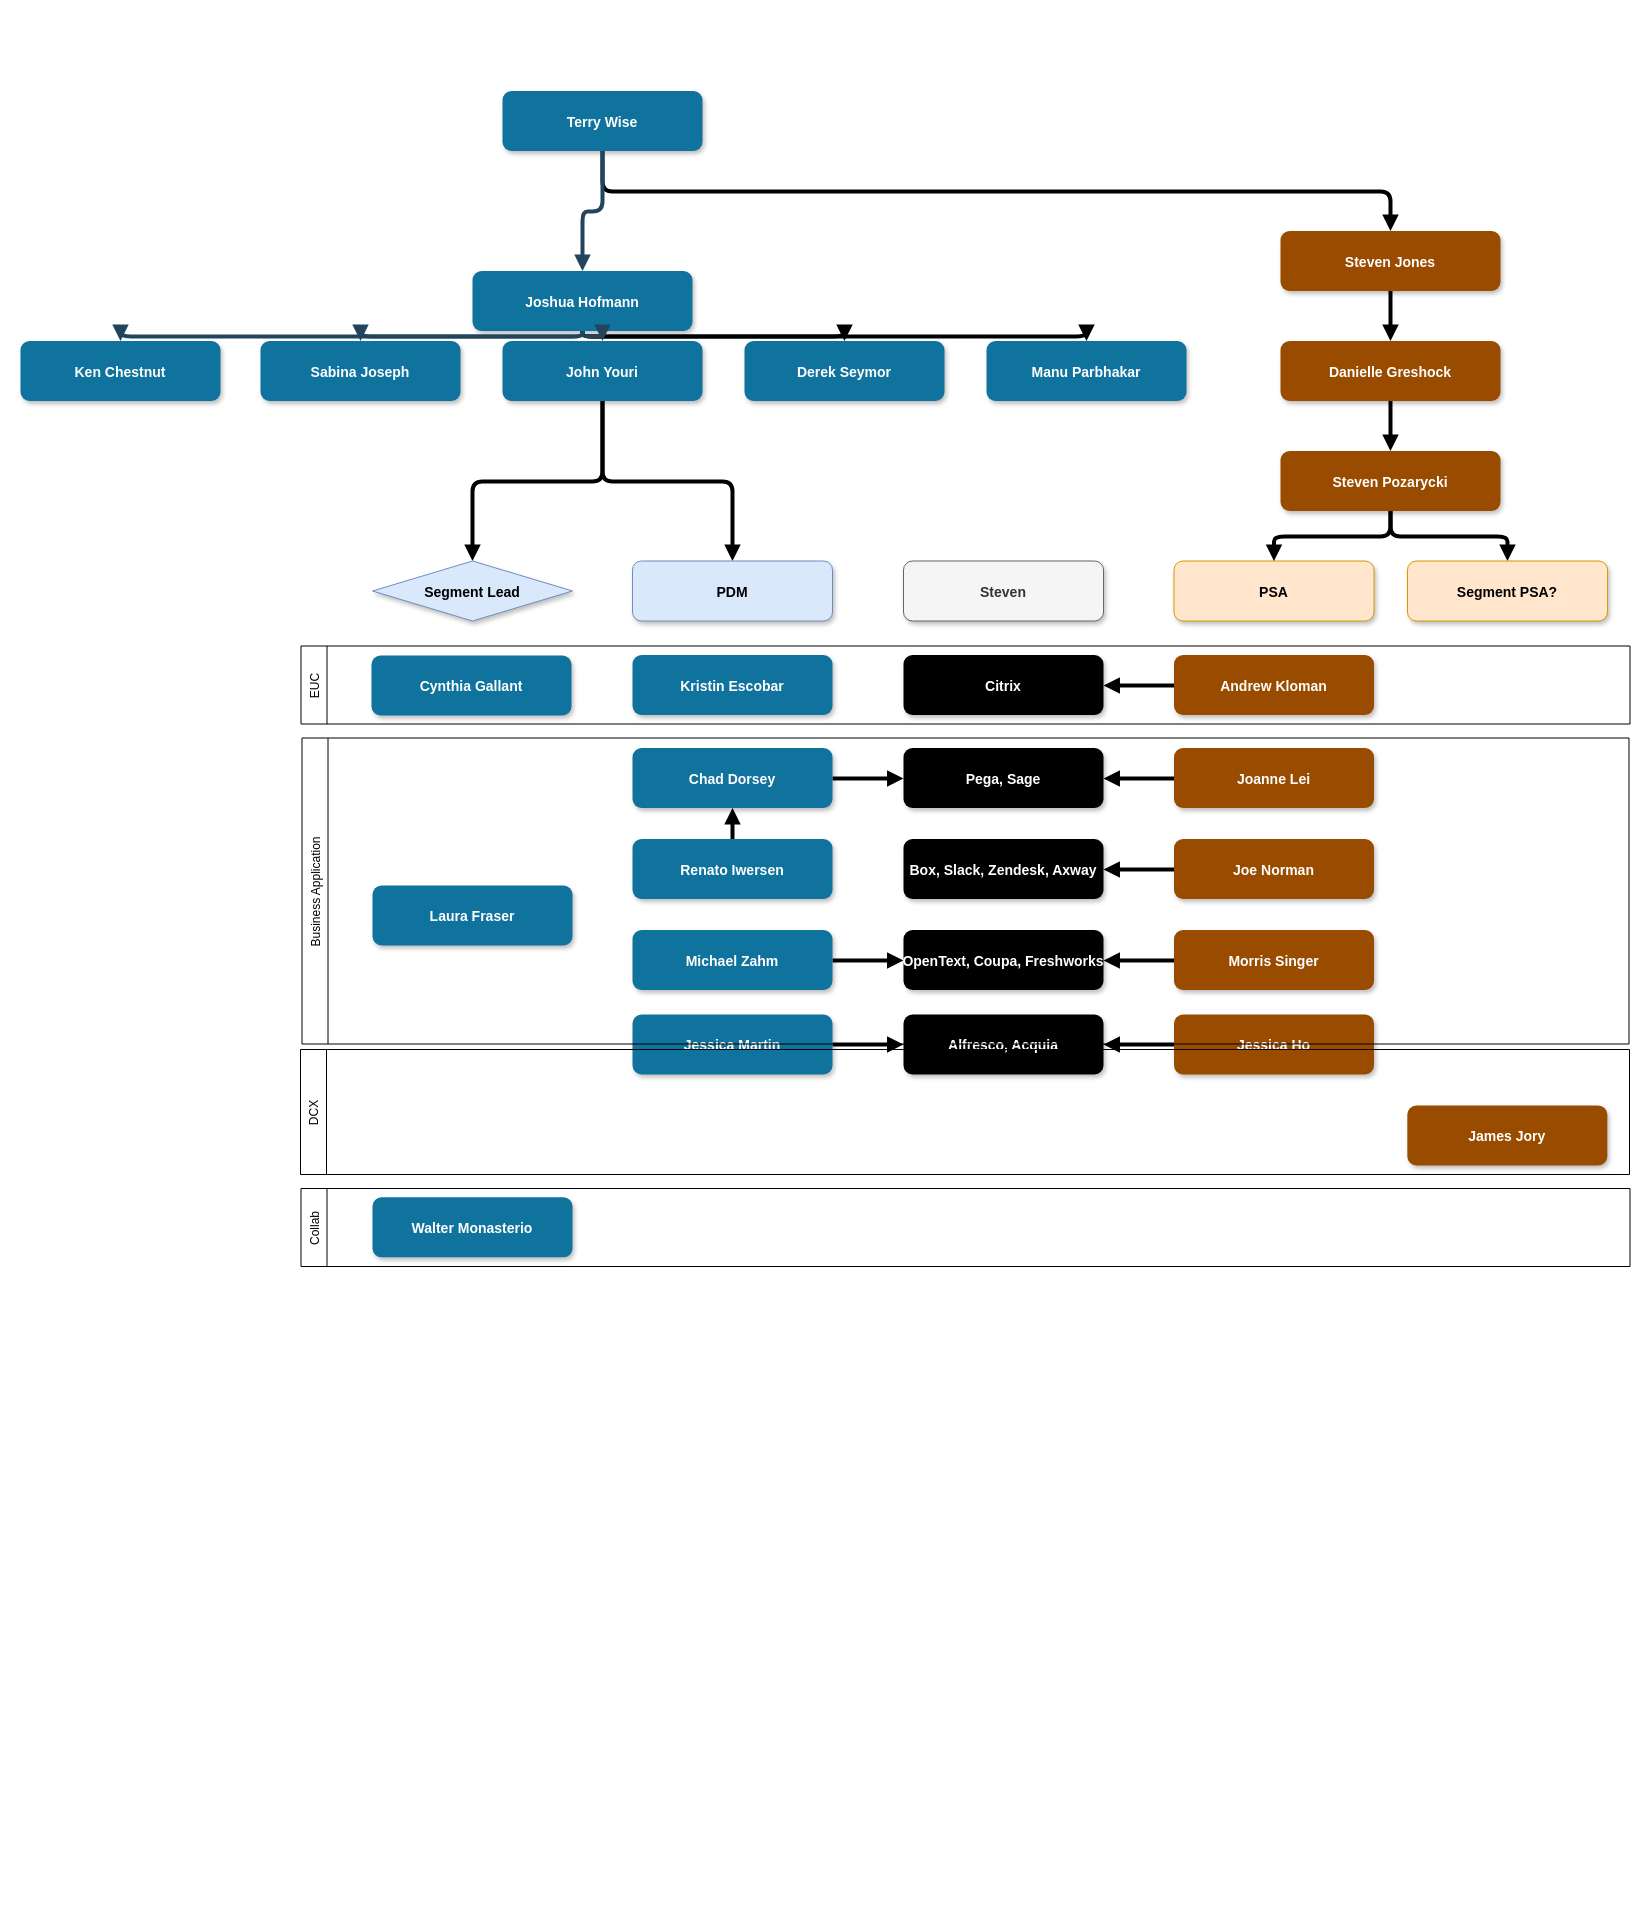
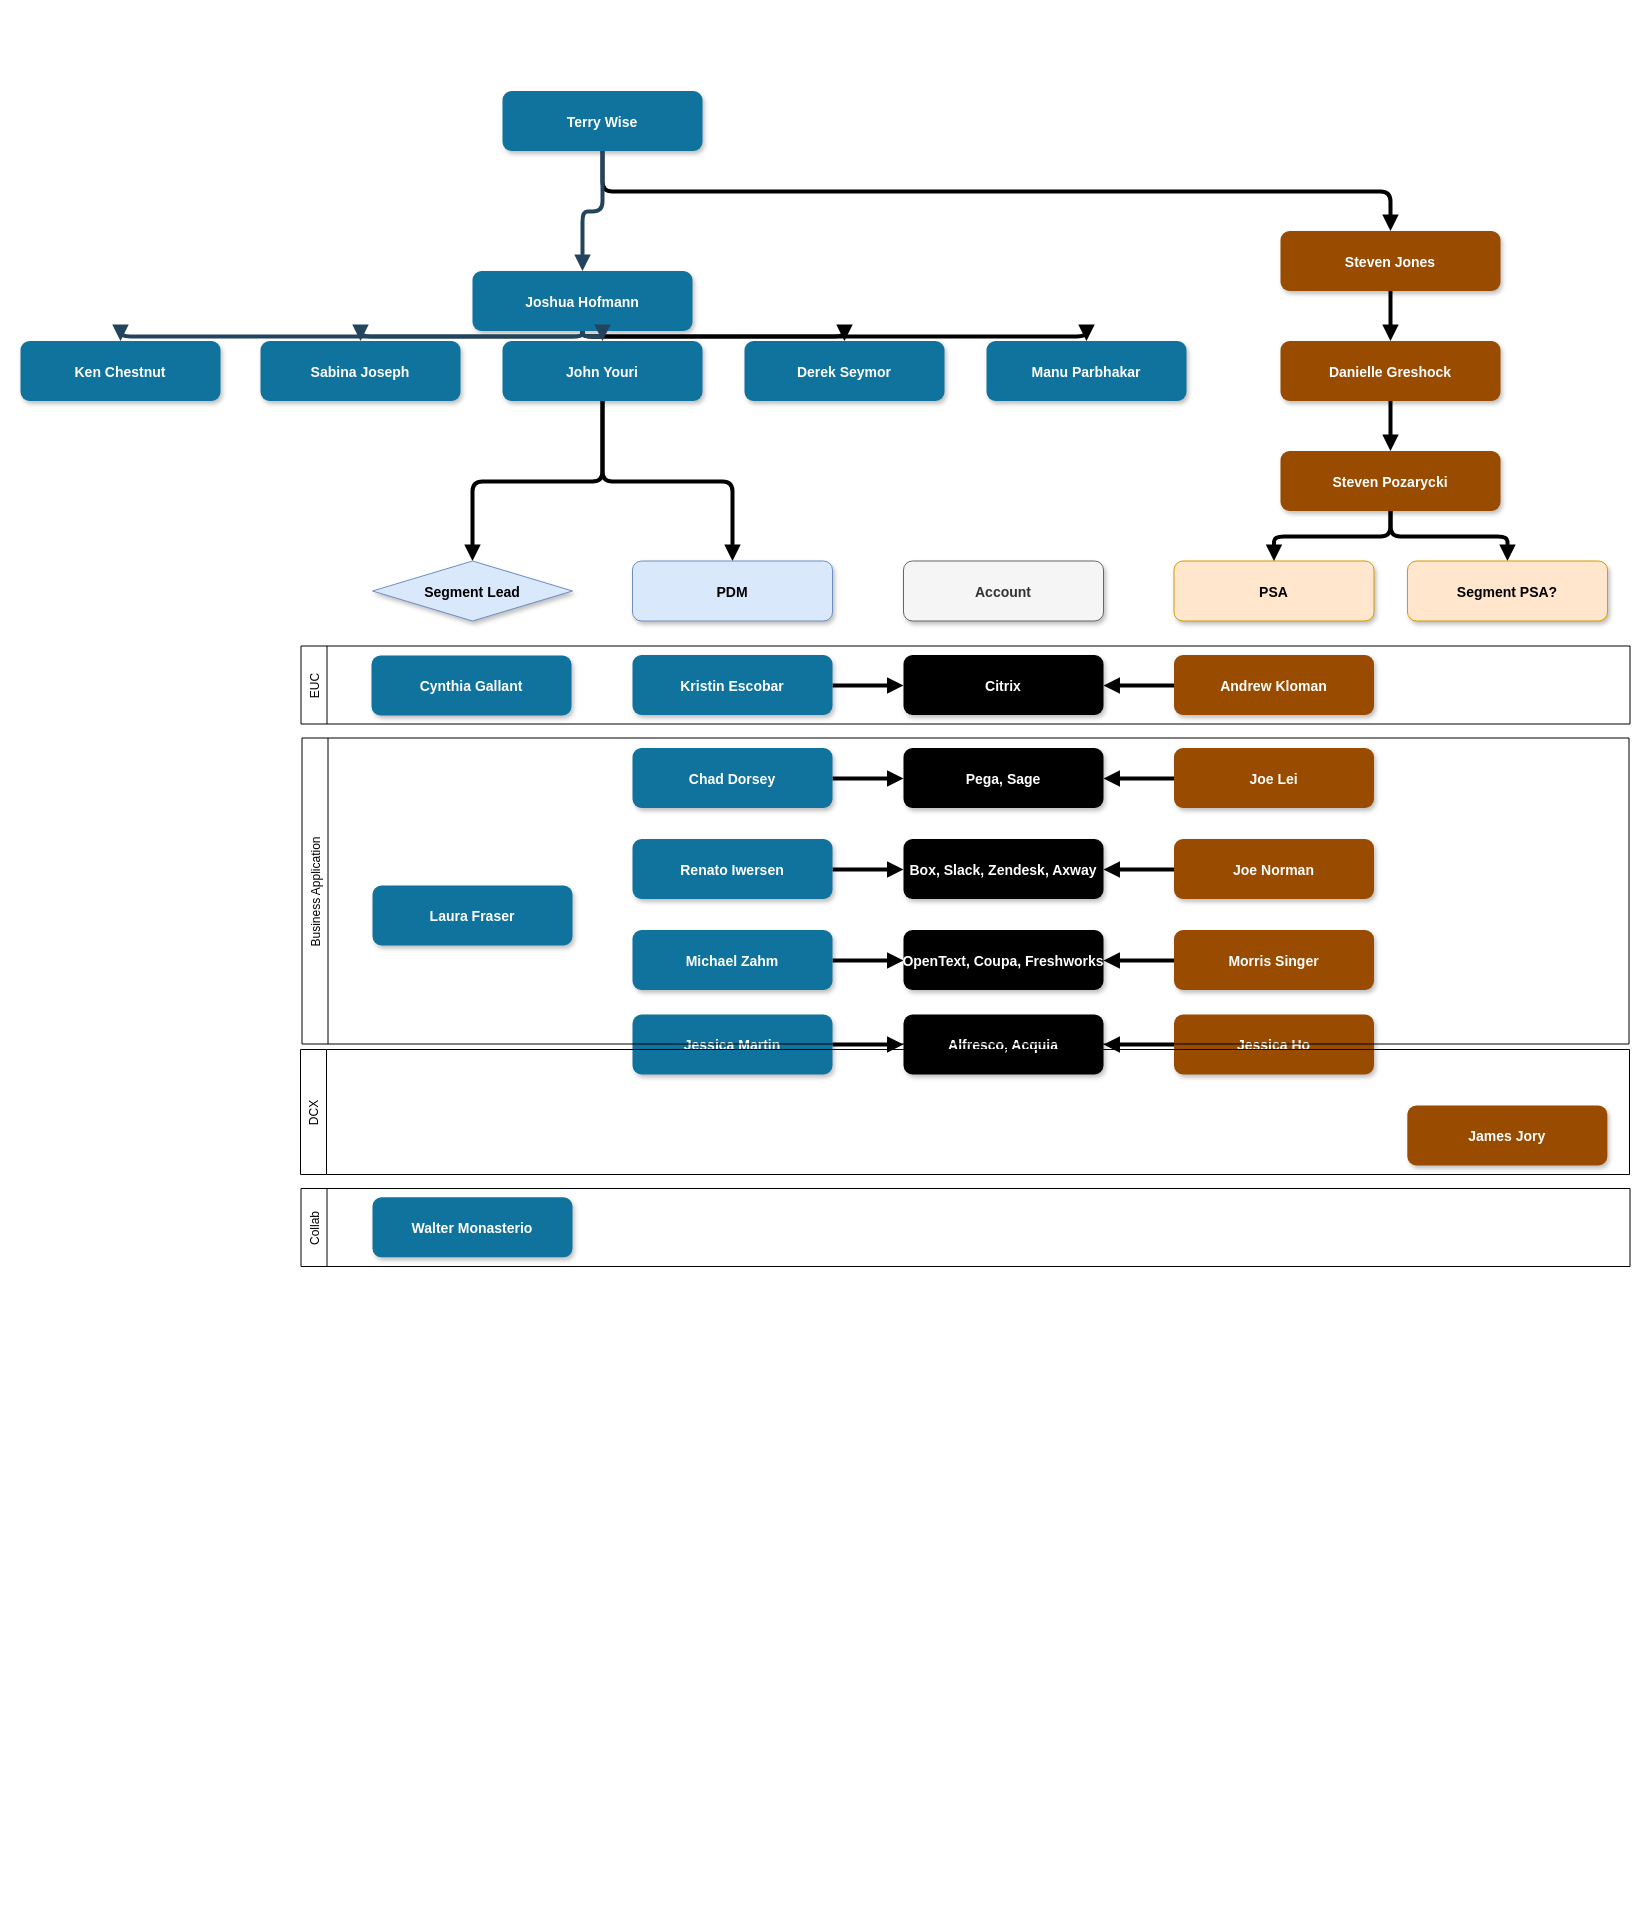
node "Steven": label "Steven" -> "Account"
edge "Kristin Escobar" -> "Citrix": added
node "Joanne Lei": label "Joanne Lei" -> "Joe Lei"
edge "Renato Iwersen" -> "Chad Dorsey": now "Renato Iwersen" -> "Box, Slack, Zendesk, Axway"
